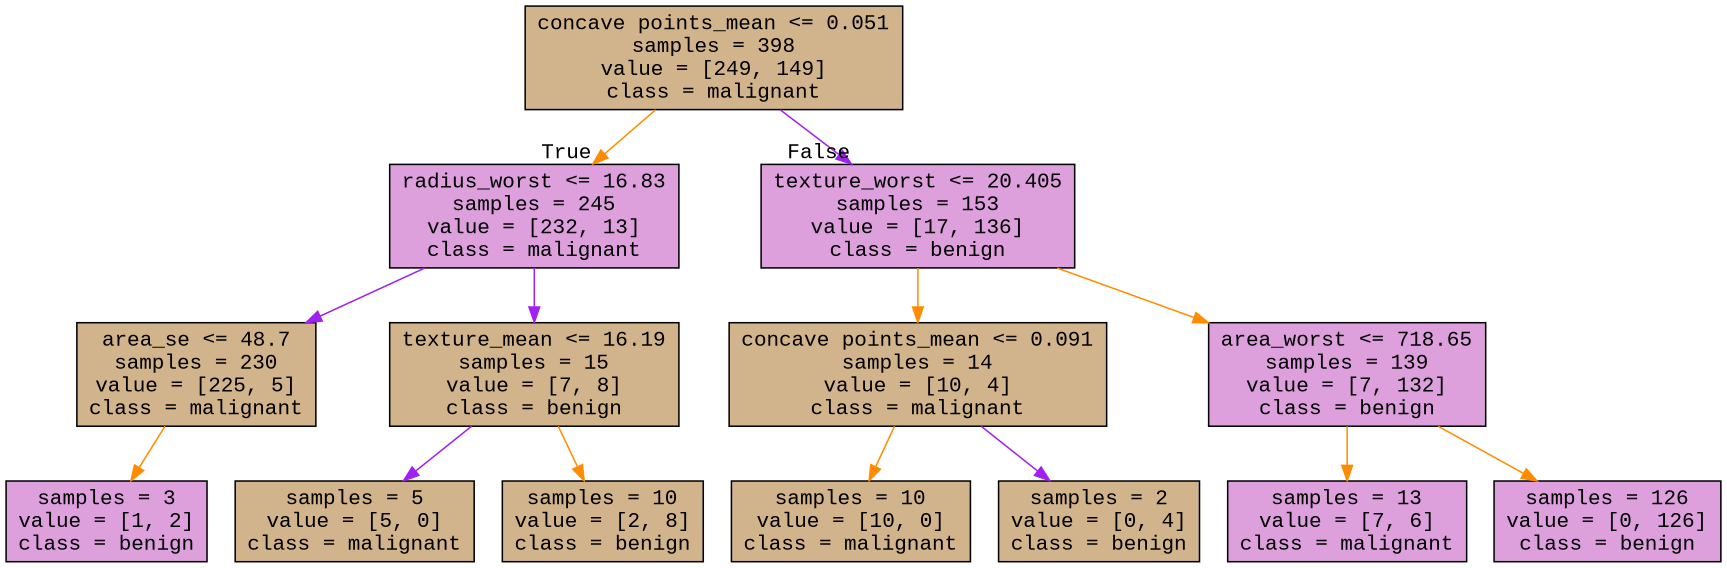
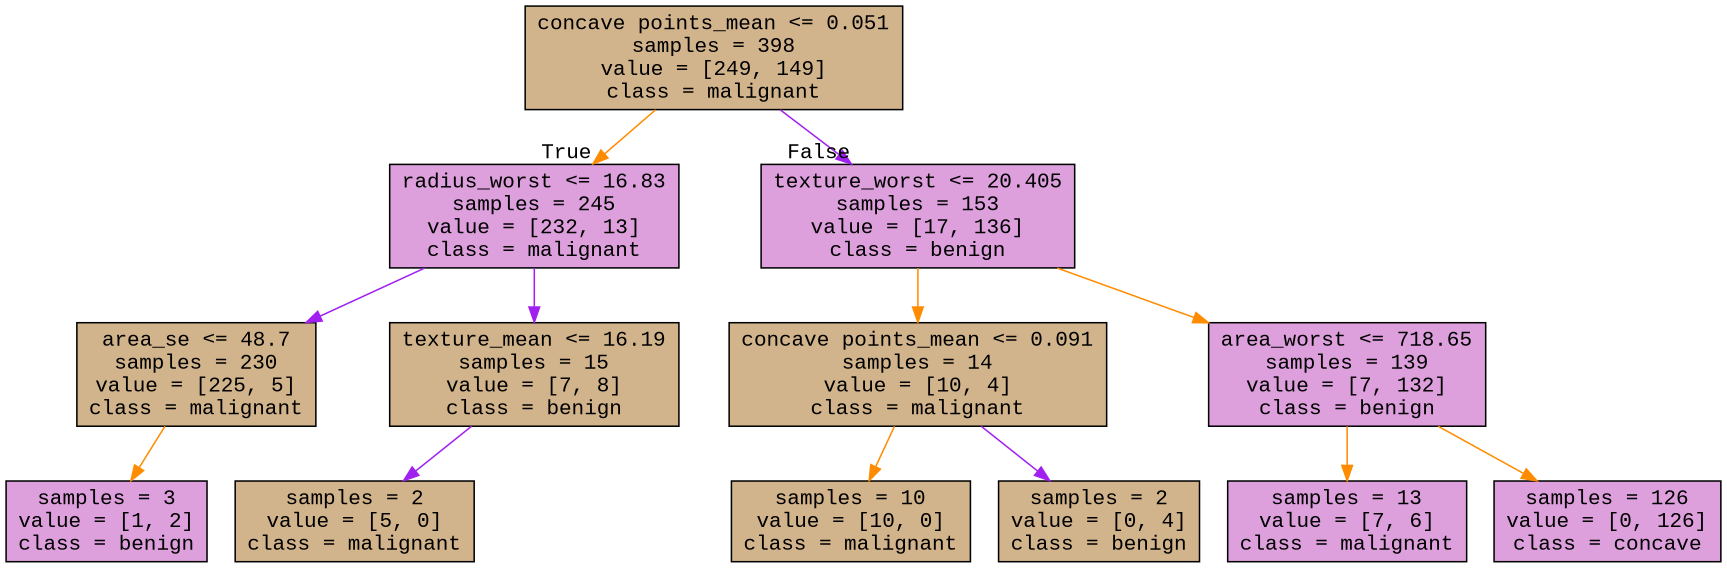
node "samples = 5 value = [5, 0] class = malignant": label "samples = 5 value = [5, 0] class = malignant" -> "samples = 2 value = [5, 0] class = malignant"
node "samples = 10 value = [2, 8] class = benign": removed
node "samples = 126 value = [0, 126] class = benign": label "samples = 126 value = [0, 126] class = benign" -> "samples = 126 value = [0, 126] class = concave"
